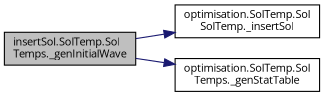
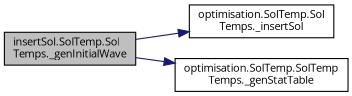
node "optimisation.SolTemp.Sol SolTemp._insertSol": label "optimisation.SolTemp.Sol SolTemp._insertSol" -> "optimisation.SolTemp.Sol Temps._insertSol"
node "optimisation.SolTemp.Sol Temps._genStatTable": label "optimisation.SolTemp.Sol Temps._genStatTable" -> "optimisation.SolTemp.SolTemp Temps._genStatTable"
